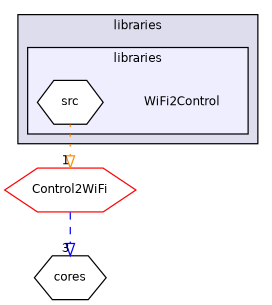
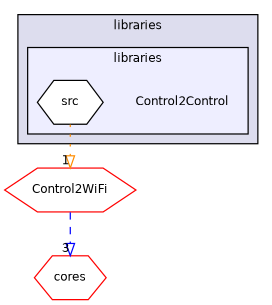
node "WiFi2Control": label "WiFi2Control" -> "Control2Control"
node "cores": color black -> red
